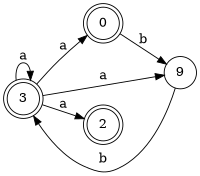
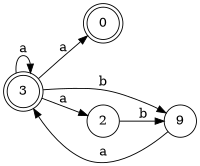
edge "0" -> "9": now "2" -> "9"
edge "3" -> "9": label "a" -> "b"
node "2": shape doublecircle -> circle
edge "9" -> "3": label "b" -> "a"
